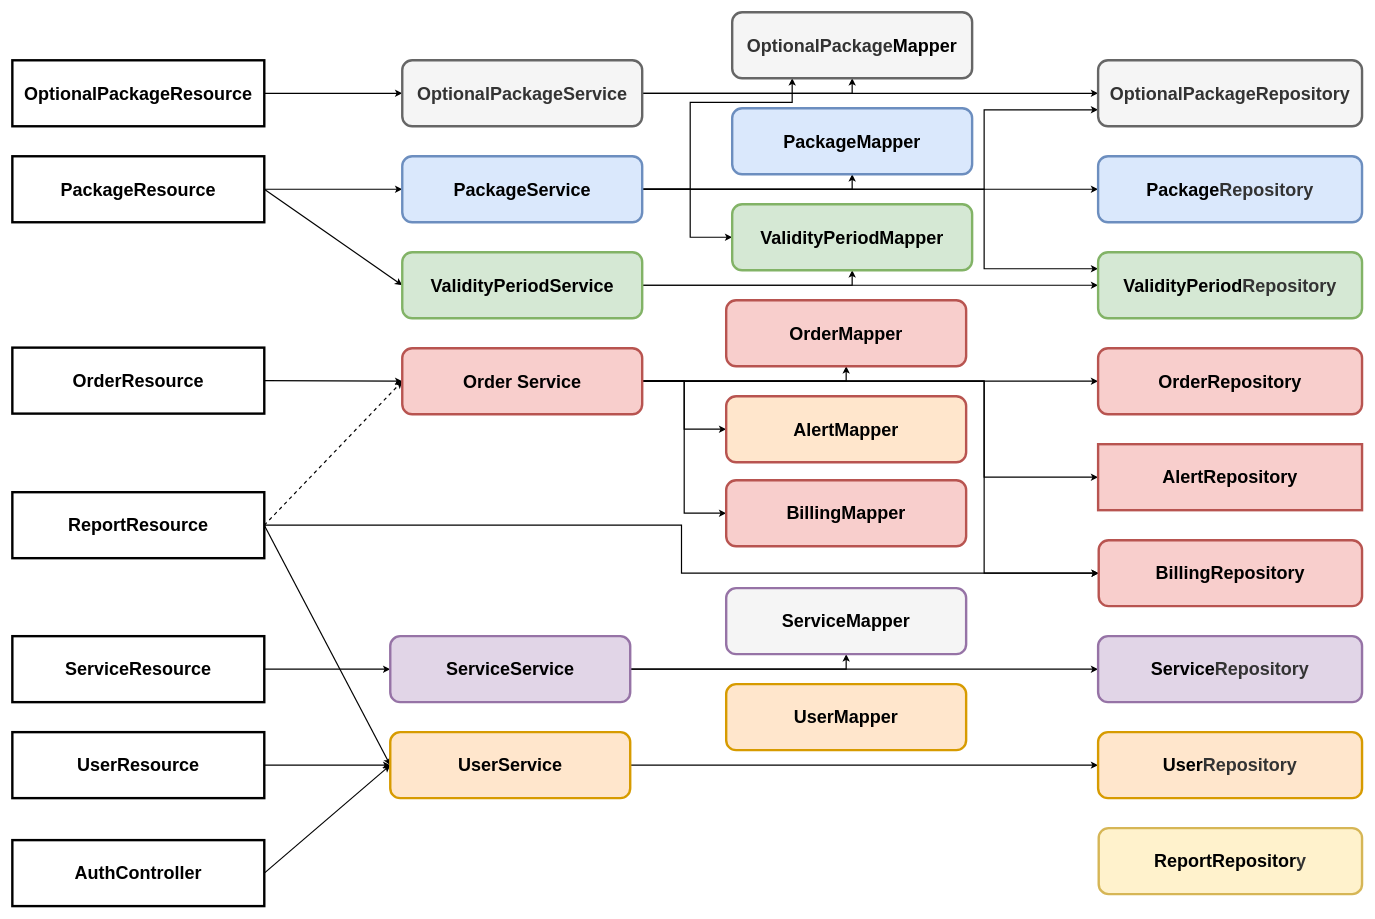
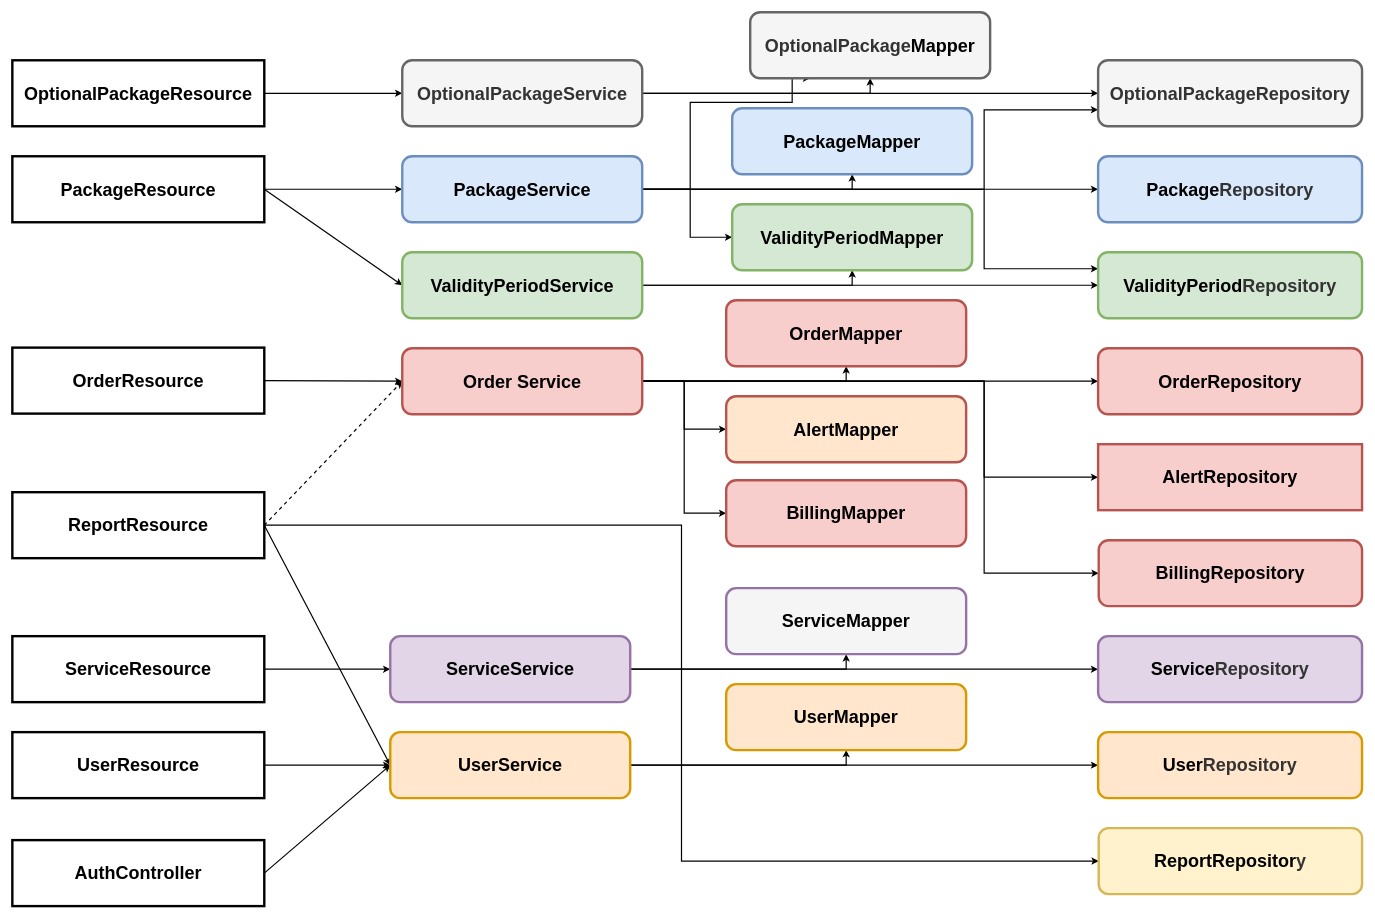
node "OptionalPackageMapper": moved (852, 45) -> (870, 45)
edge "ReportResource" -> "BillingRepository": now "ReportResource" -> "ReportRepository"
edge "UserService" -> "UserMapper": added
